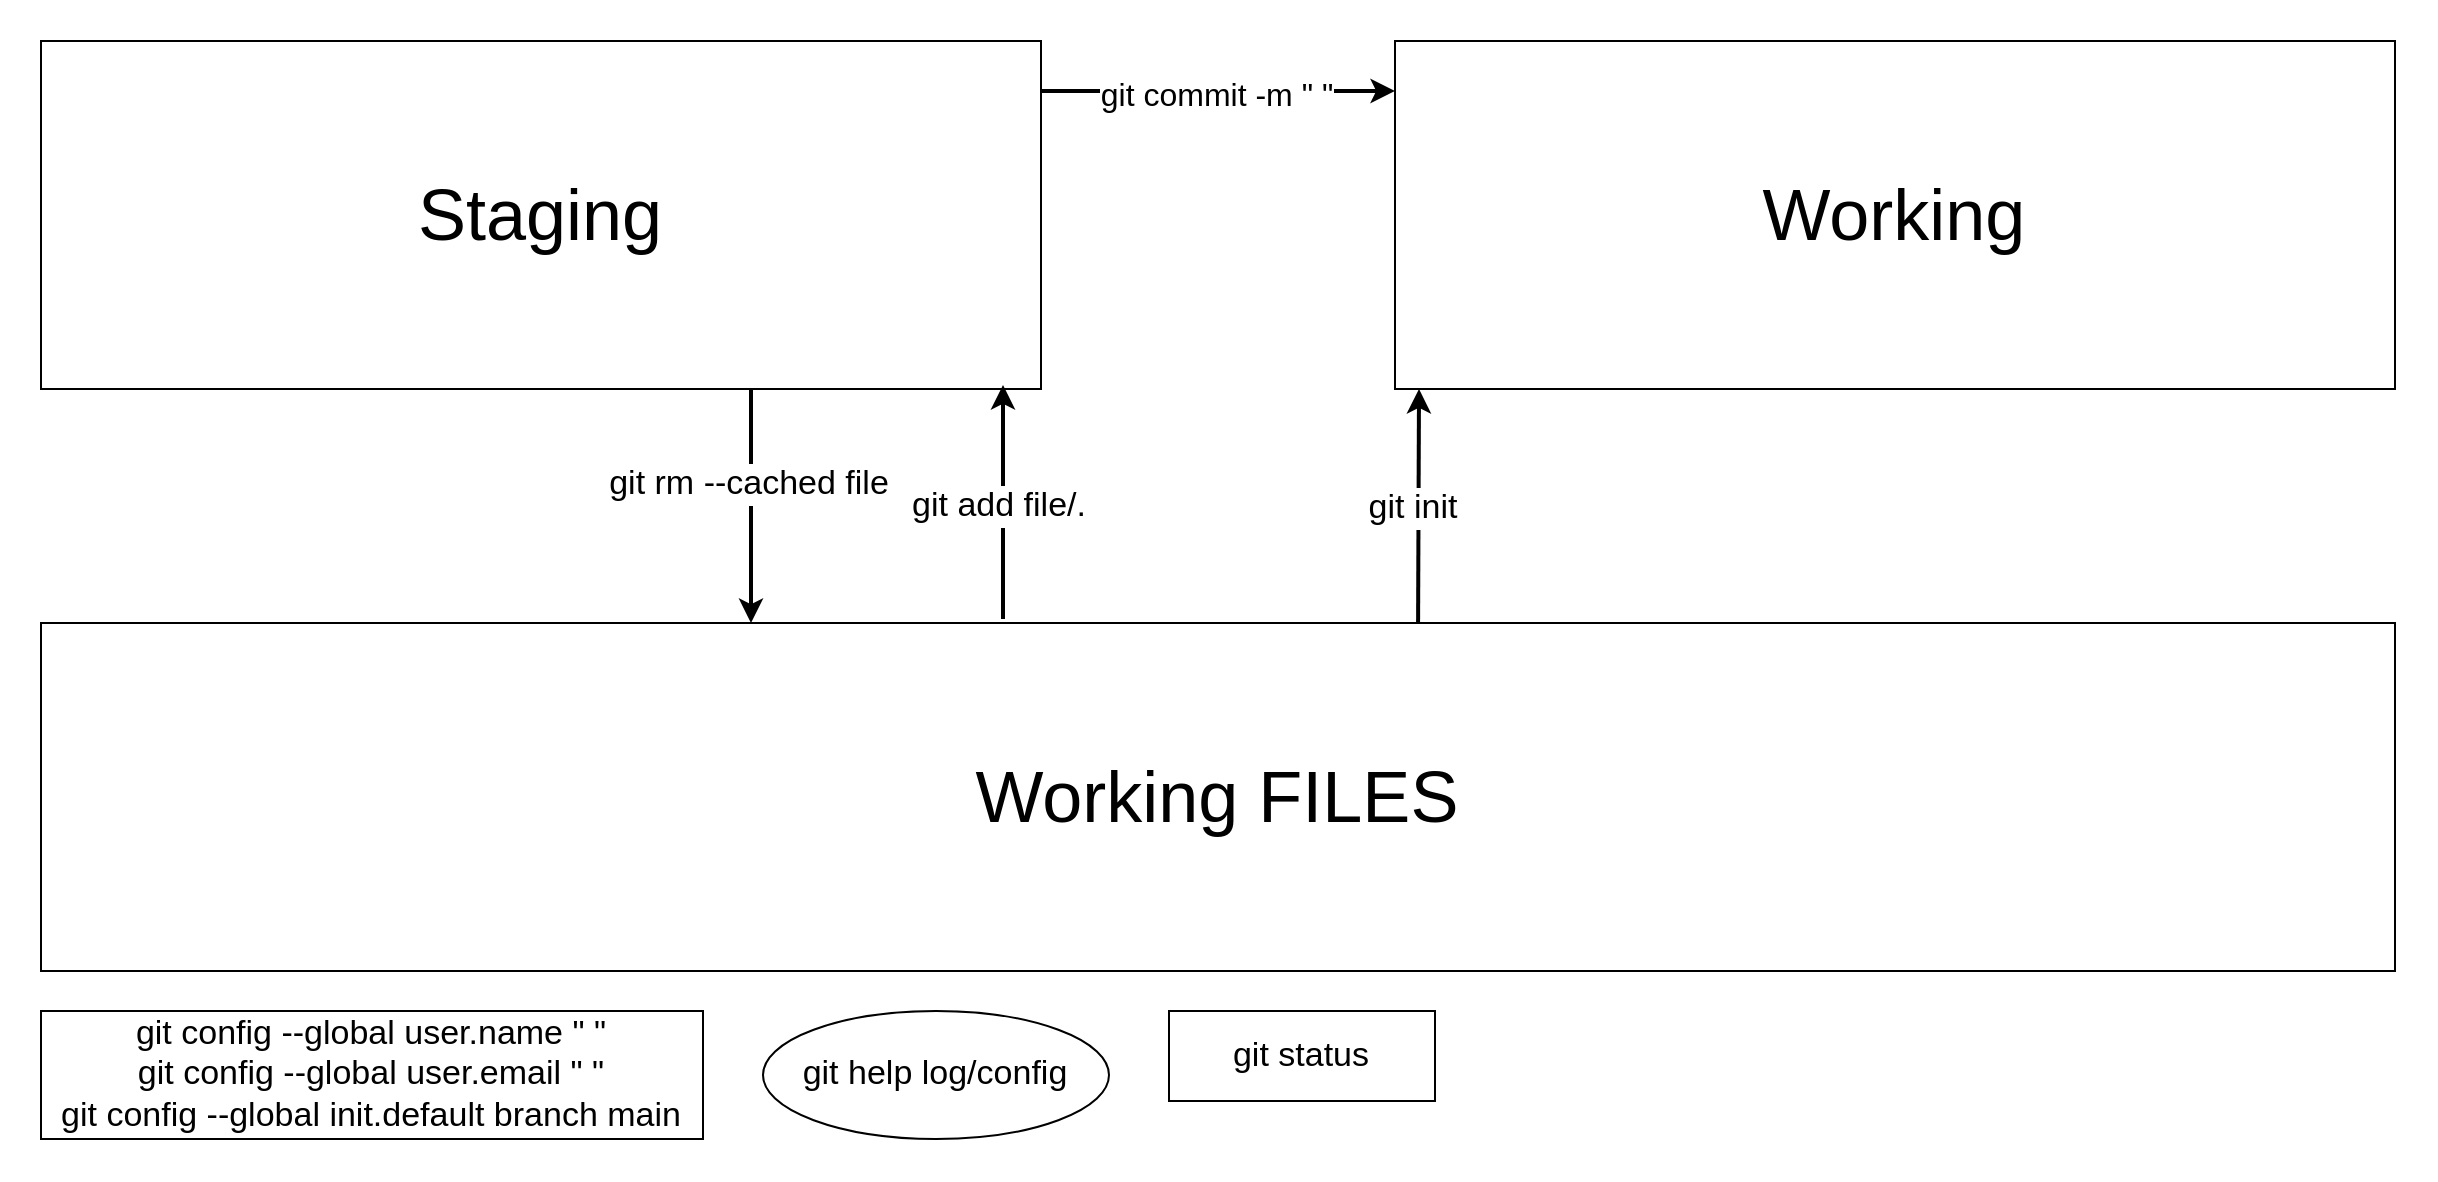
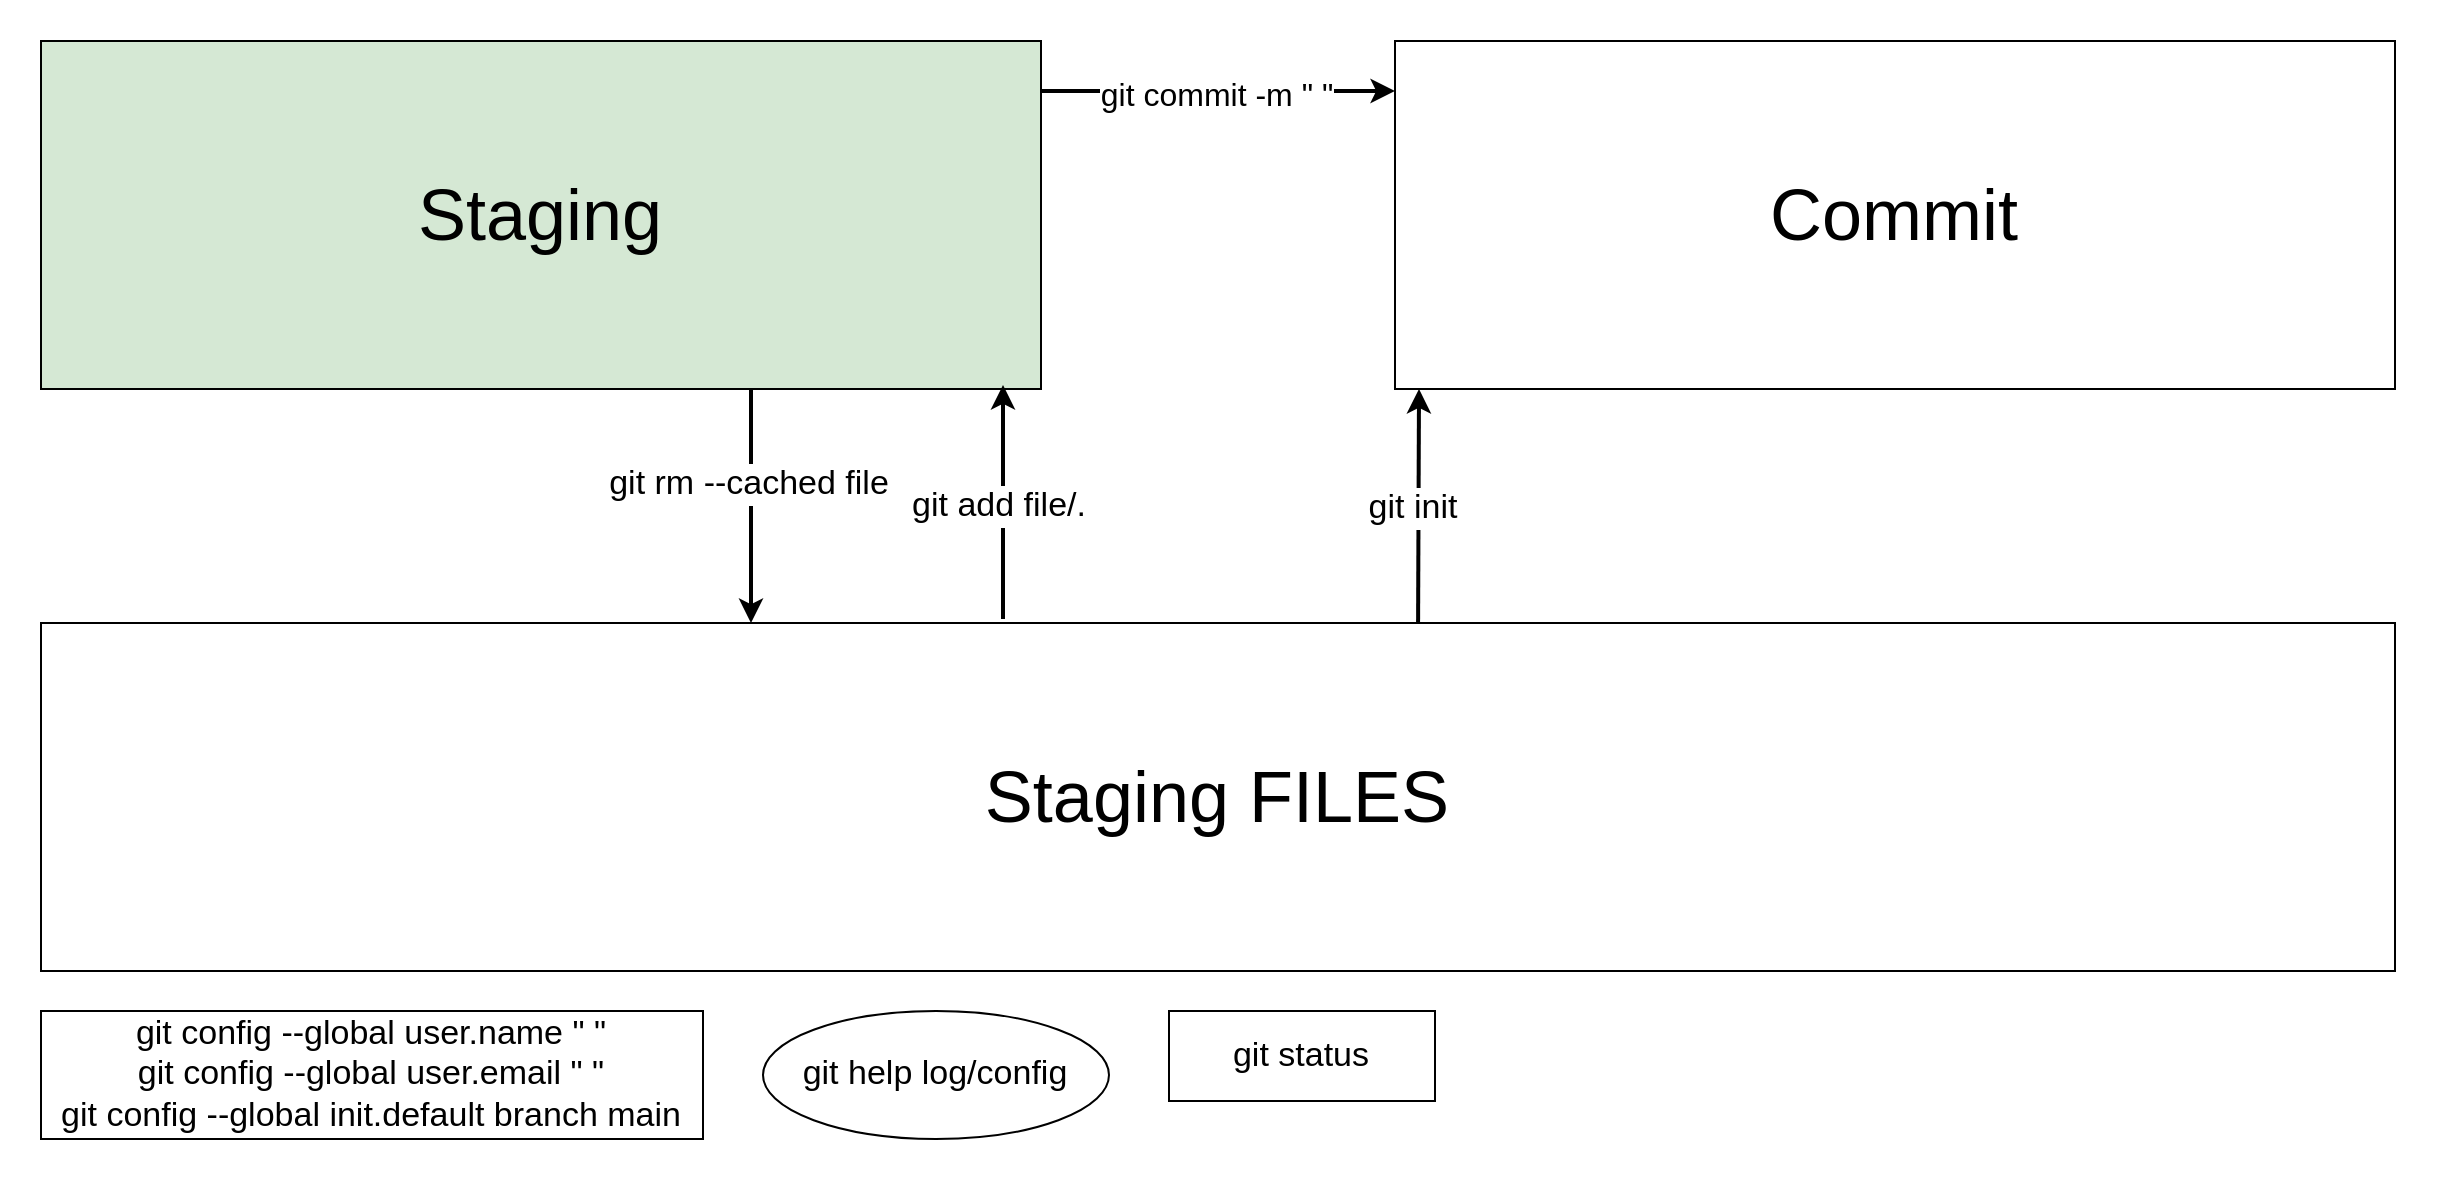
node "Staging": fillcolor #ffffff -> #d5e8d4
node "Working": label "Working" -> "Commit"
node "Working FILES": label "Working FILES" -> "Staging FILES"
